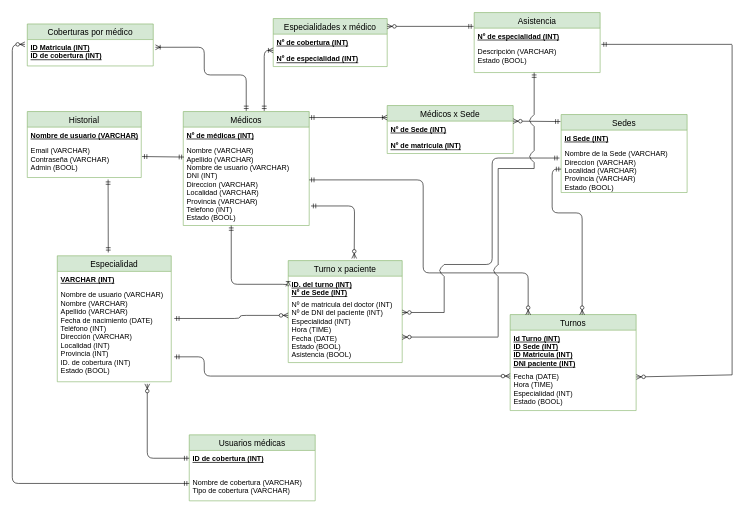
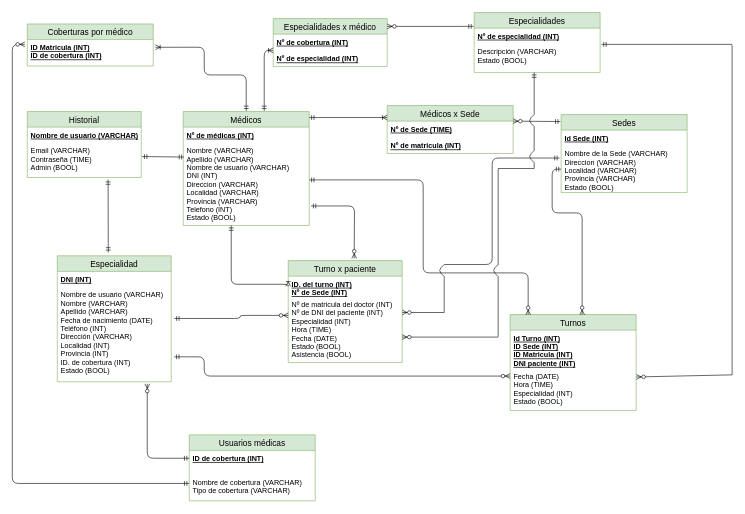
node "Asistencia": label "Asistencia" -> "Especialidades"
node "Nº de Sede (INT) Nº de matricula (INT)": label "Nº de Sede (INT) Nº de matricula (INT)" -> "Nº de Sede (TIME) Nº de matricula (INT)"
node "Email (VARCHAR) Contraseña (VARCHAR) Admin (BOOL)": label "Email (VARCHAR) Contraseña (VARCHAR) Admin (BOOL)" -> "Email (VARCHAR) Contraseña (TIME) Admin (BOOL)"
node "VARCHAR (INT)": label "VARCHAR (INT)" -> "DNI (INT)"
